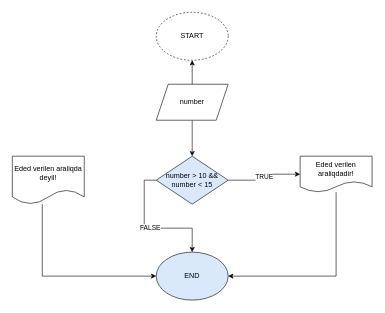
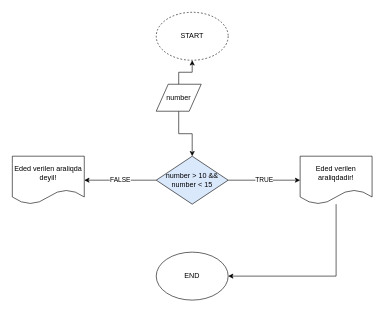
node "number": size 72x36 -> 45x27
node "Eded verilen araliqdadir!": size 72x36 -> 72x48
edge "number > 10 && number < 15" -> "END": now "number > 10 && number < 15" -> "Eded verilen araliqda deyil!"
edge "Eded verilen araliqda deyil!" -> "END": removed
node "END": fillcolor #dae8fc -> #ffffff
